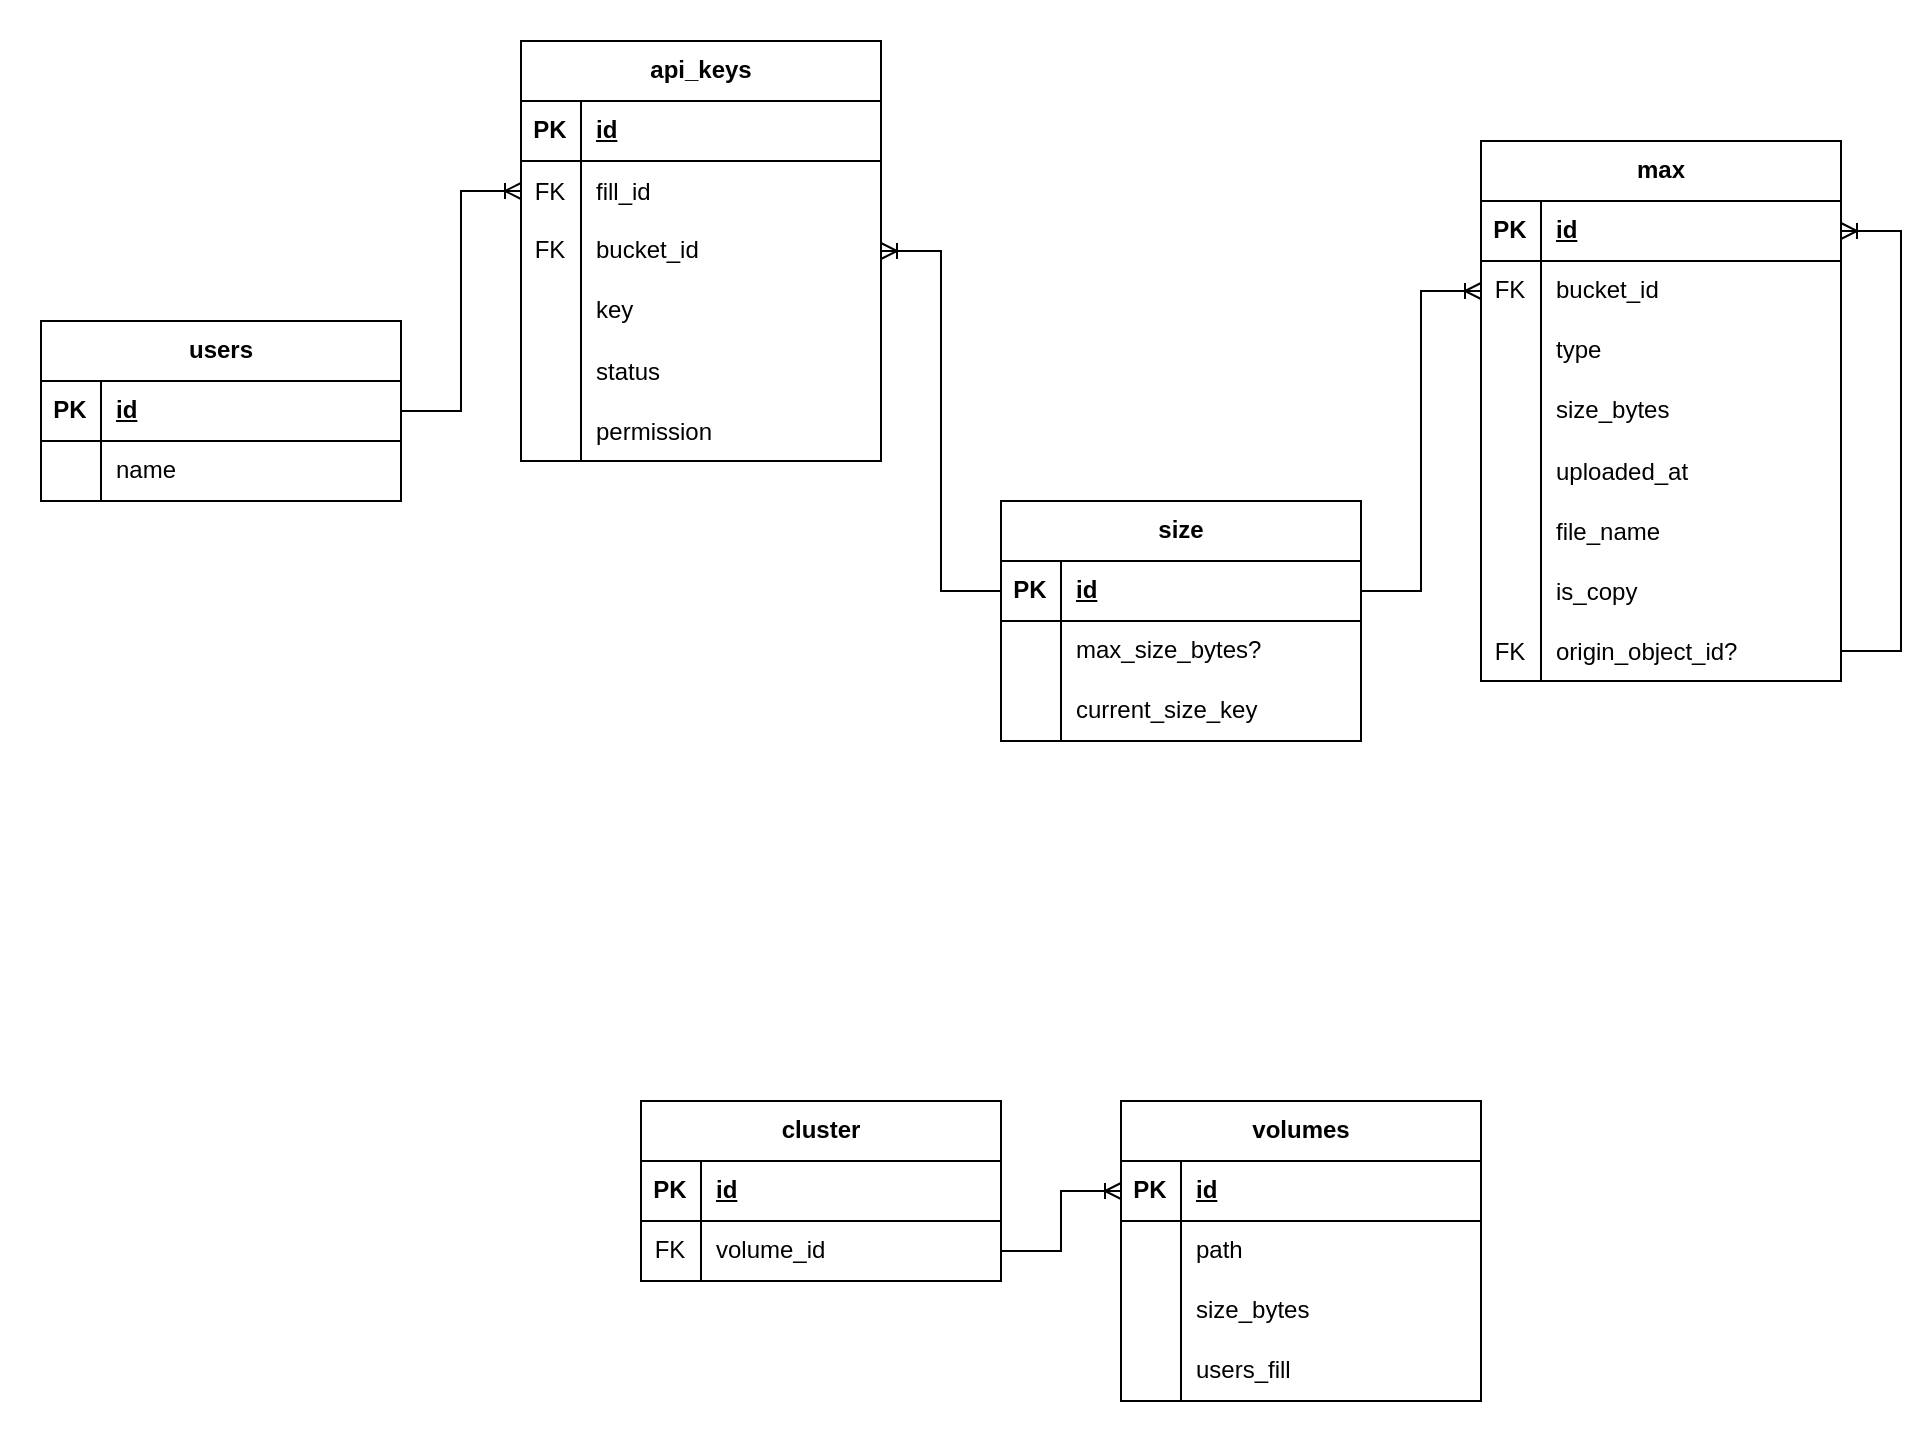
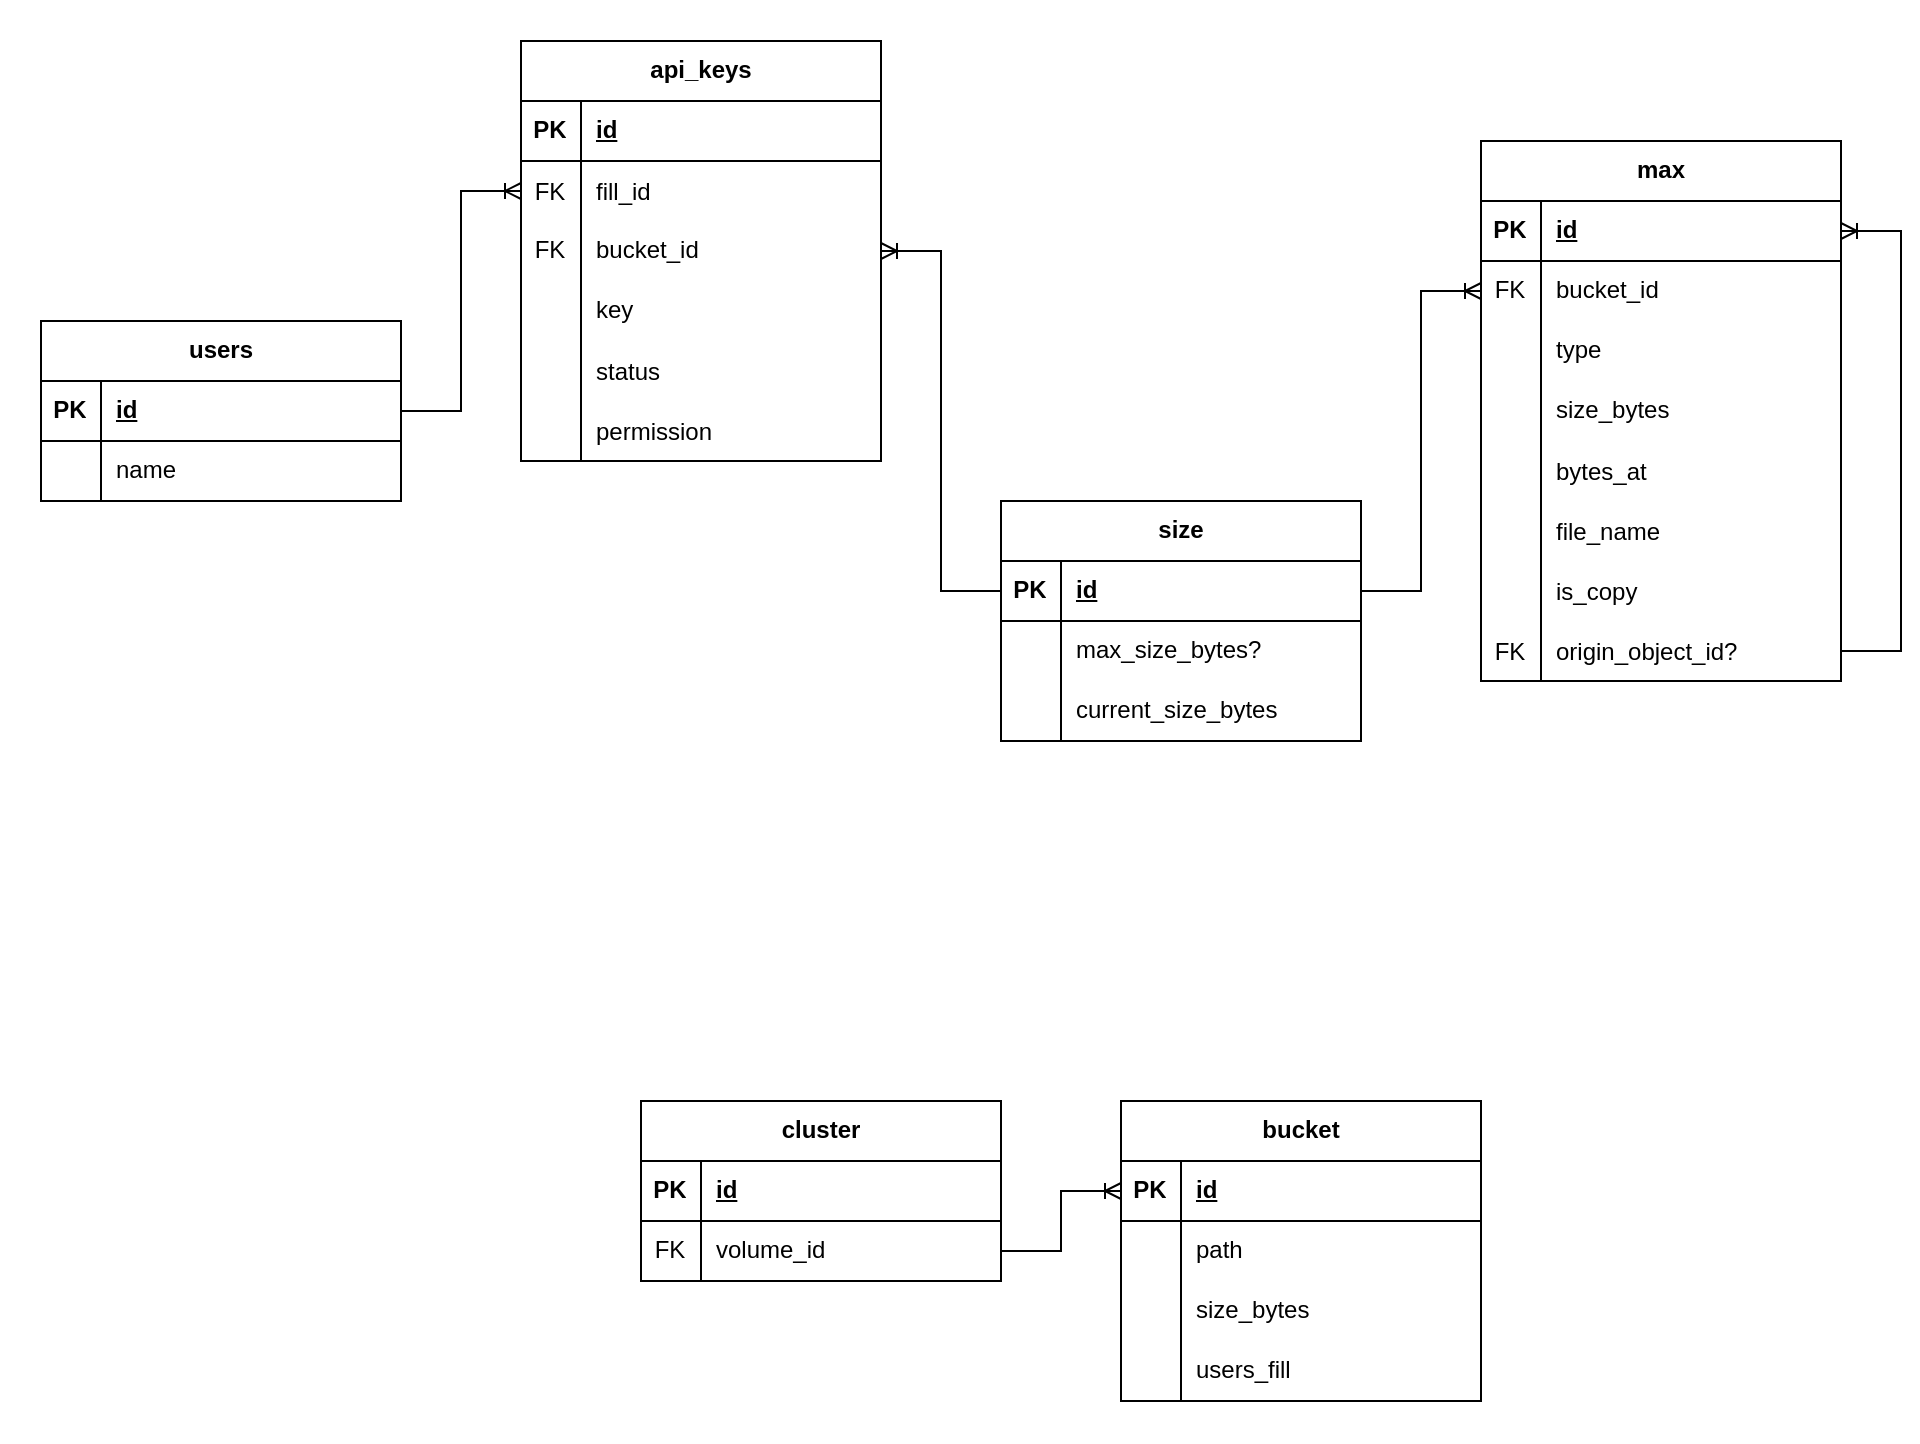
node "uploaded_at": label "uploaded_at" -> "bytes_at"
node "current_size_key": label "current_size_key" -> "current_size_bytes"
node "volumes": label "volumes" -> "bucket"
